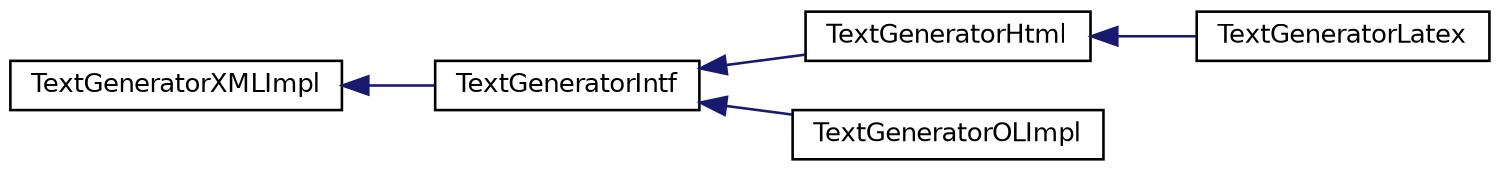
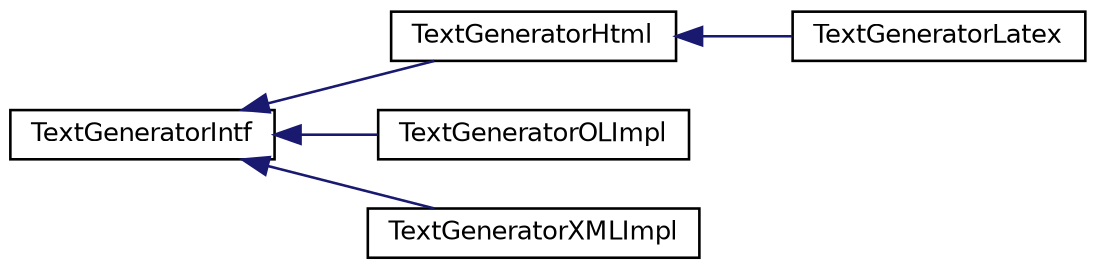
edge "TextGeneratorIntf" -> "TextGeneratorXMLImpl": reversed
